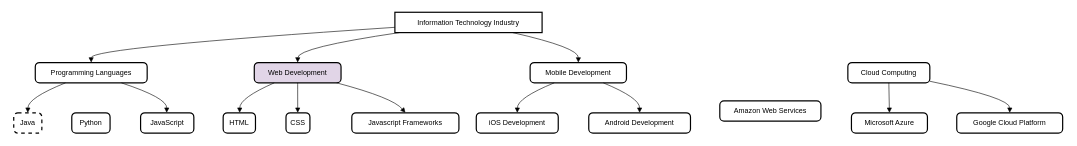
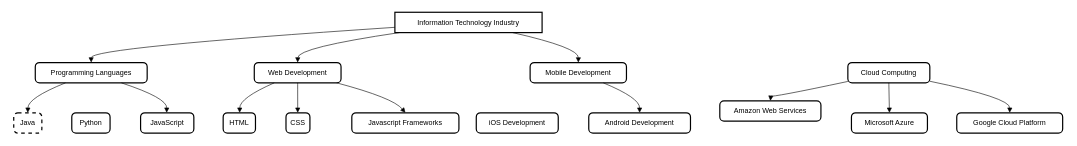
node "Web Development": fillcolor #e1d5e7 -> #ffffff
edge "Cloud Computing" -> "Amazon Web Services": added
edge "Mobile Development" -> "iOS Development": removed
